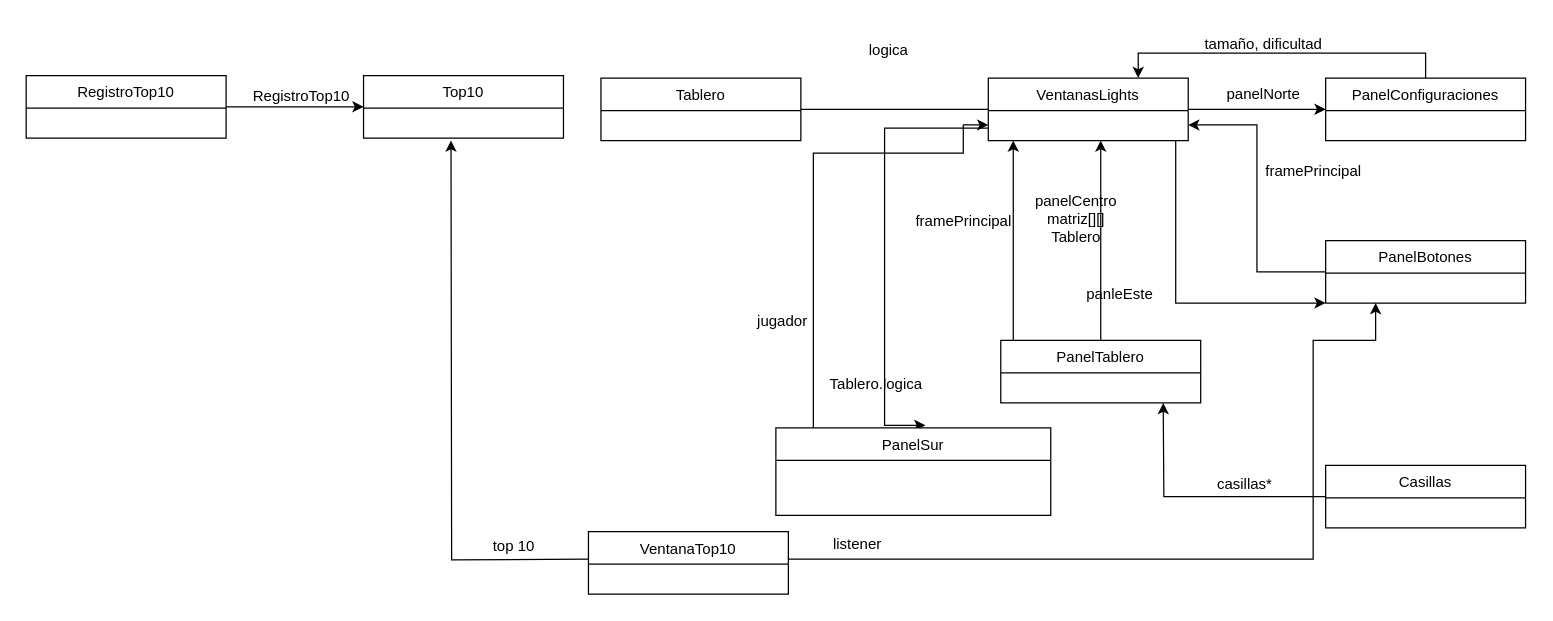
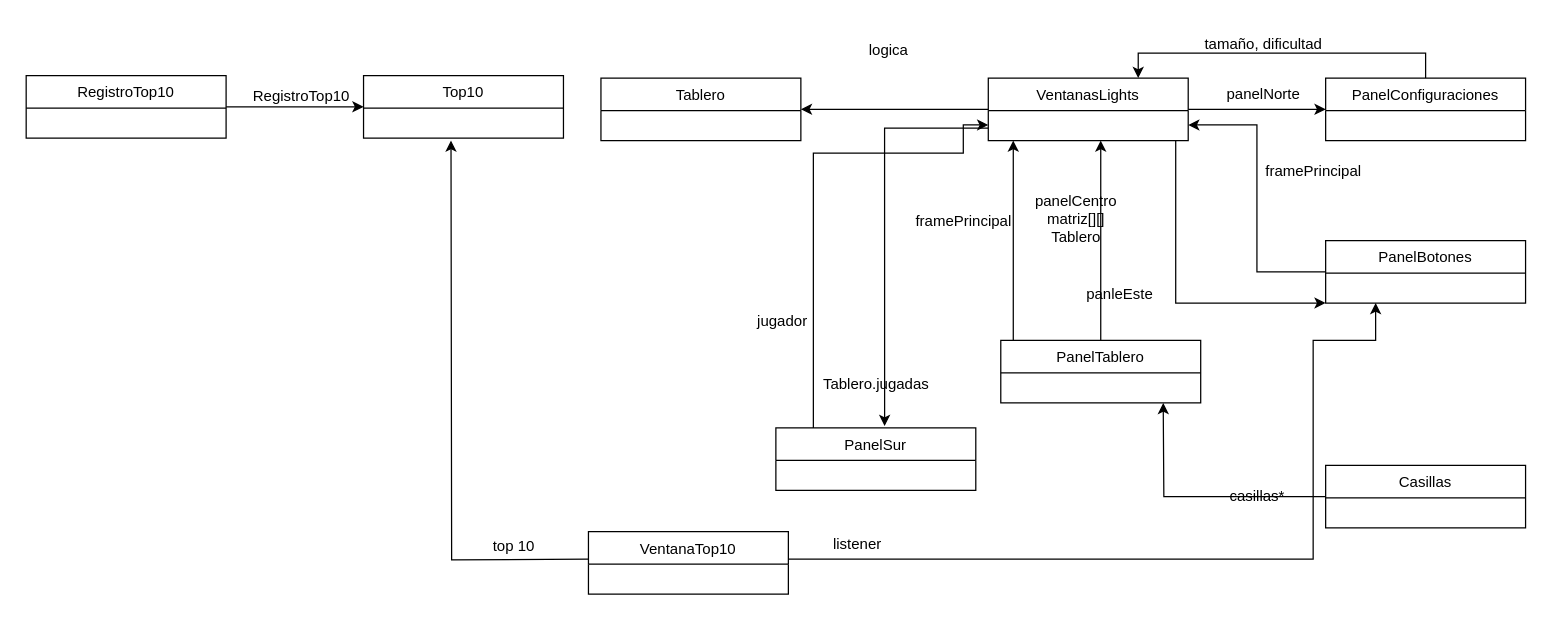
edge "Tablero" -- "VentanasLights": arrowhead none -> classic
node "Tablero.logica": label "Tablero.logica" -> "Tablero.jugadas"
node "PanelSur": size 275x88 -> 200x63
node "casillas*": moved (1244, 484) -> (1257, 497)
